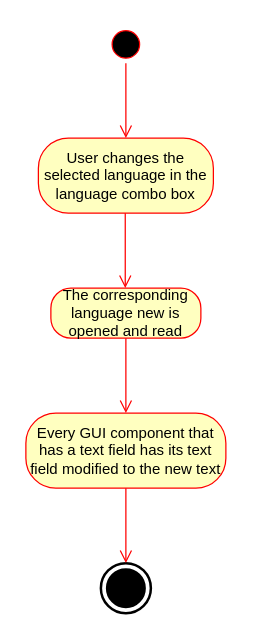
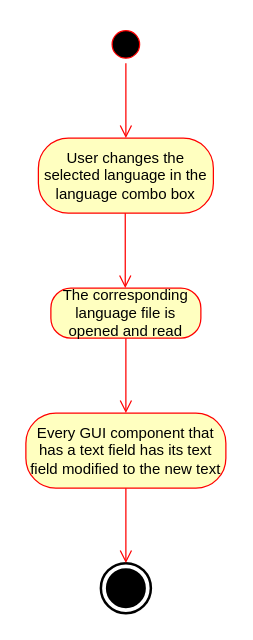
node "The corresponding language new is opened and read": label "The corresponding language new is opened and read" -> "The corresponding language file is opened and read"
